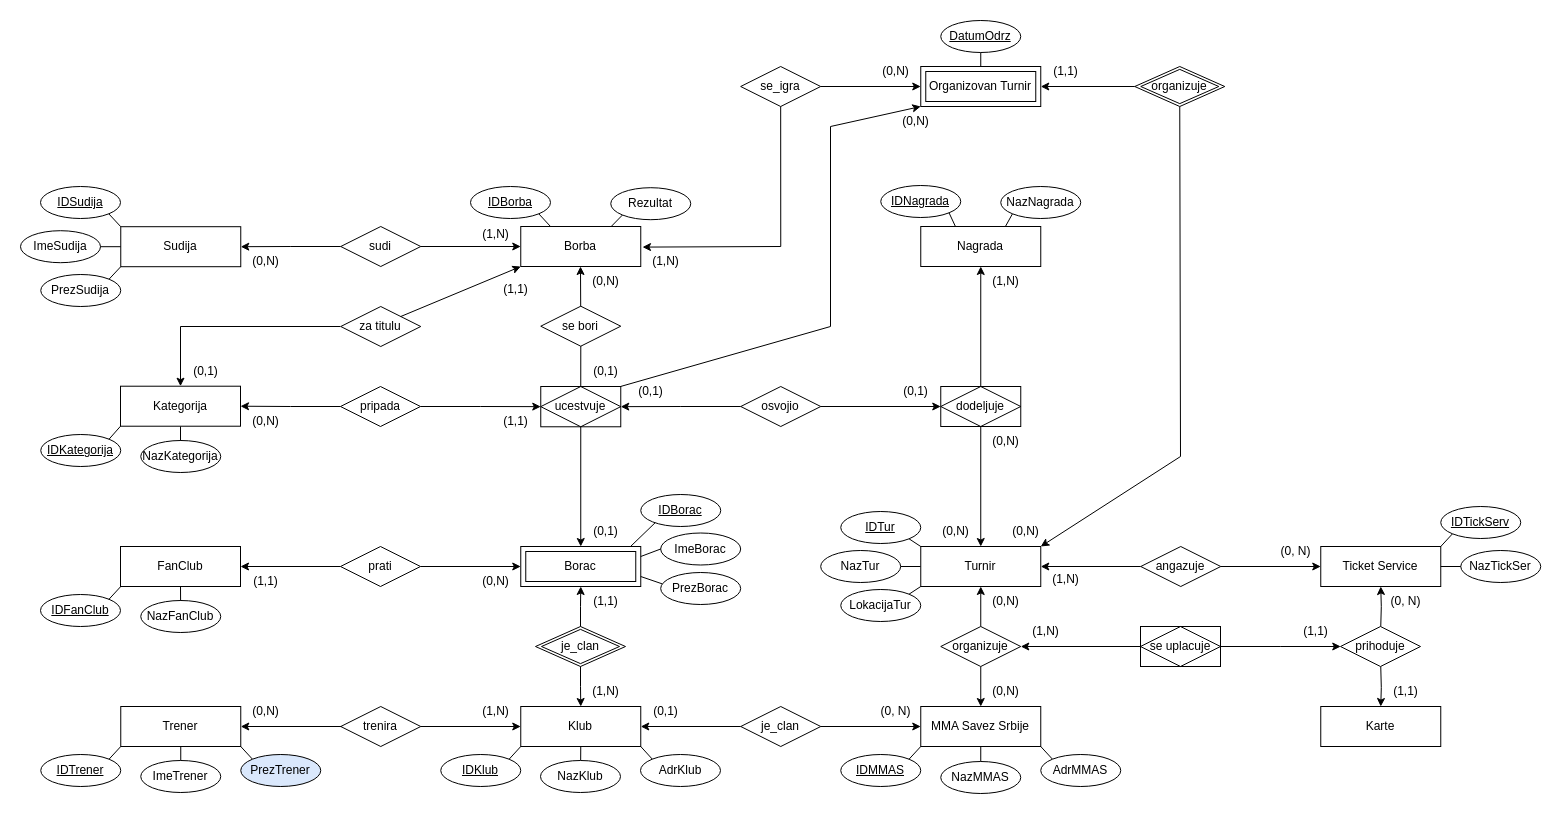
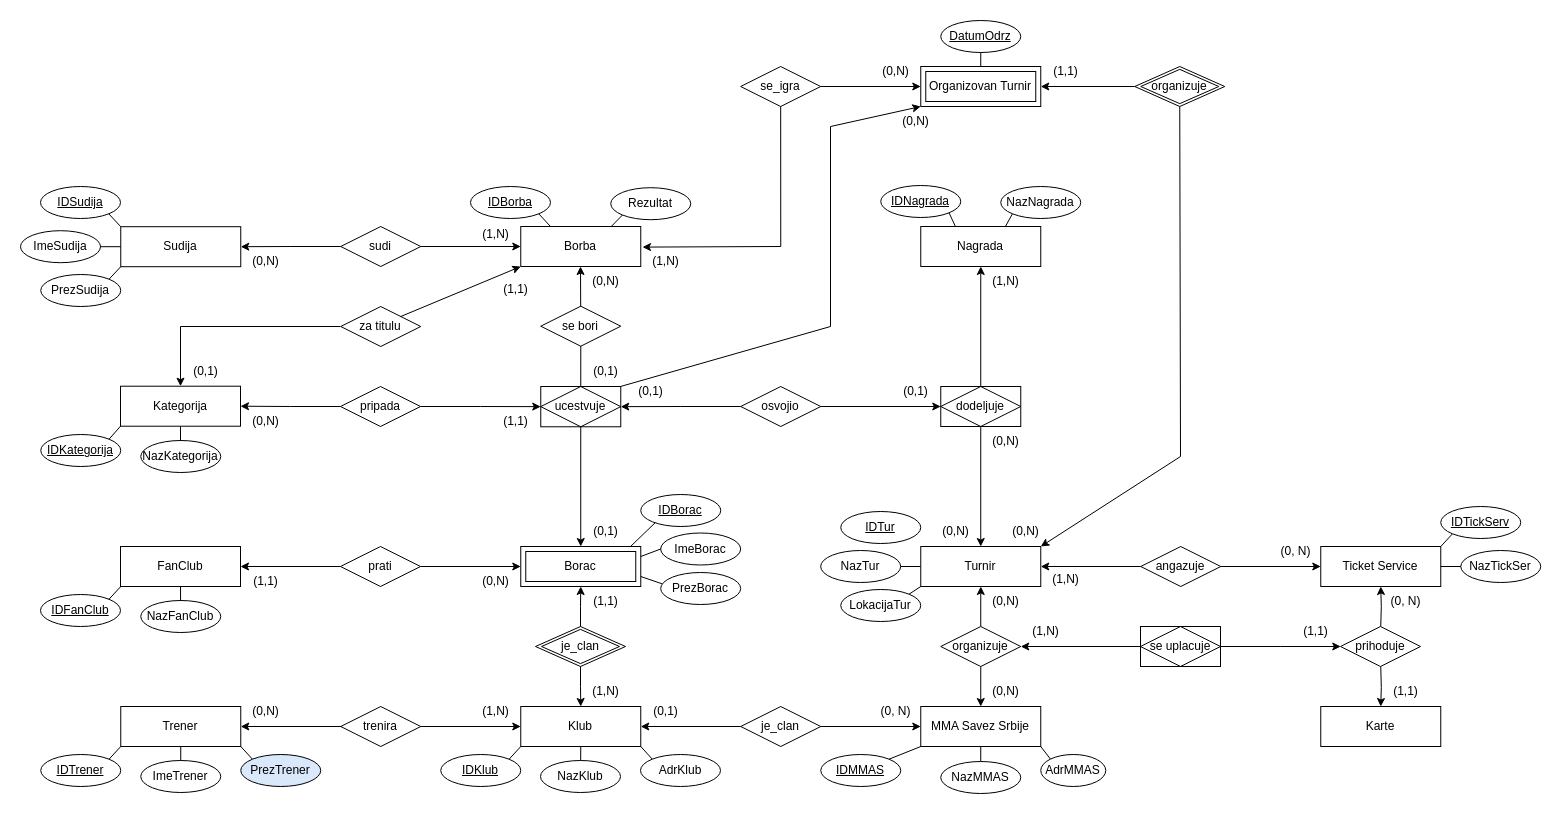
edge "IDTur" -- "Turnir": removed
node "IDMMAS": moved (881, 771) -> (861, 771)
node "AdrMMAS": size 80x32 -> 65x32
